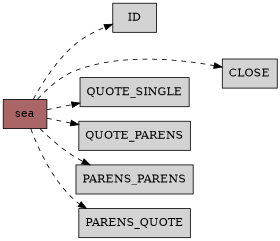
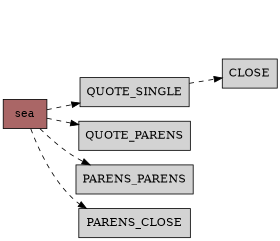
node "ID": removed
edge "sea" -> "CLOSE": now "QUOTE_SINGLE" -> "CLOSE"
node "PARENS_QUOTE": label "PARENS_QUOTE" -> "PARENS_CLOSE"
